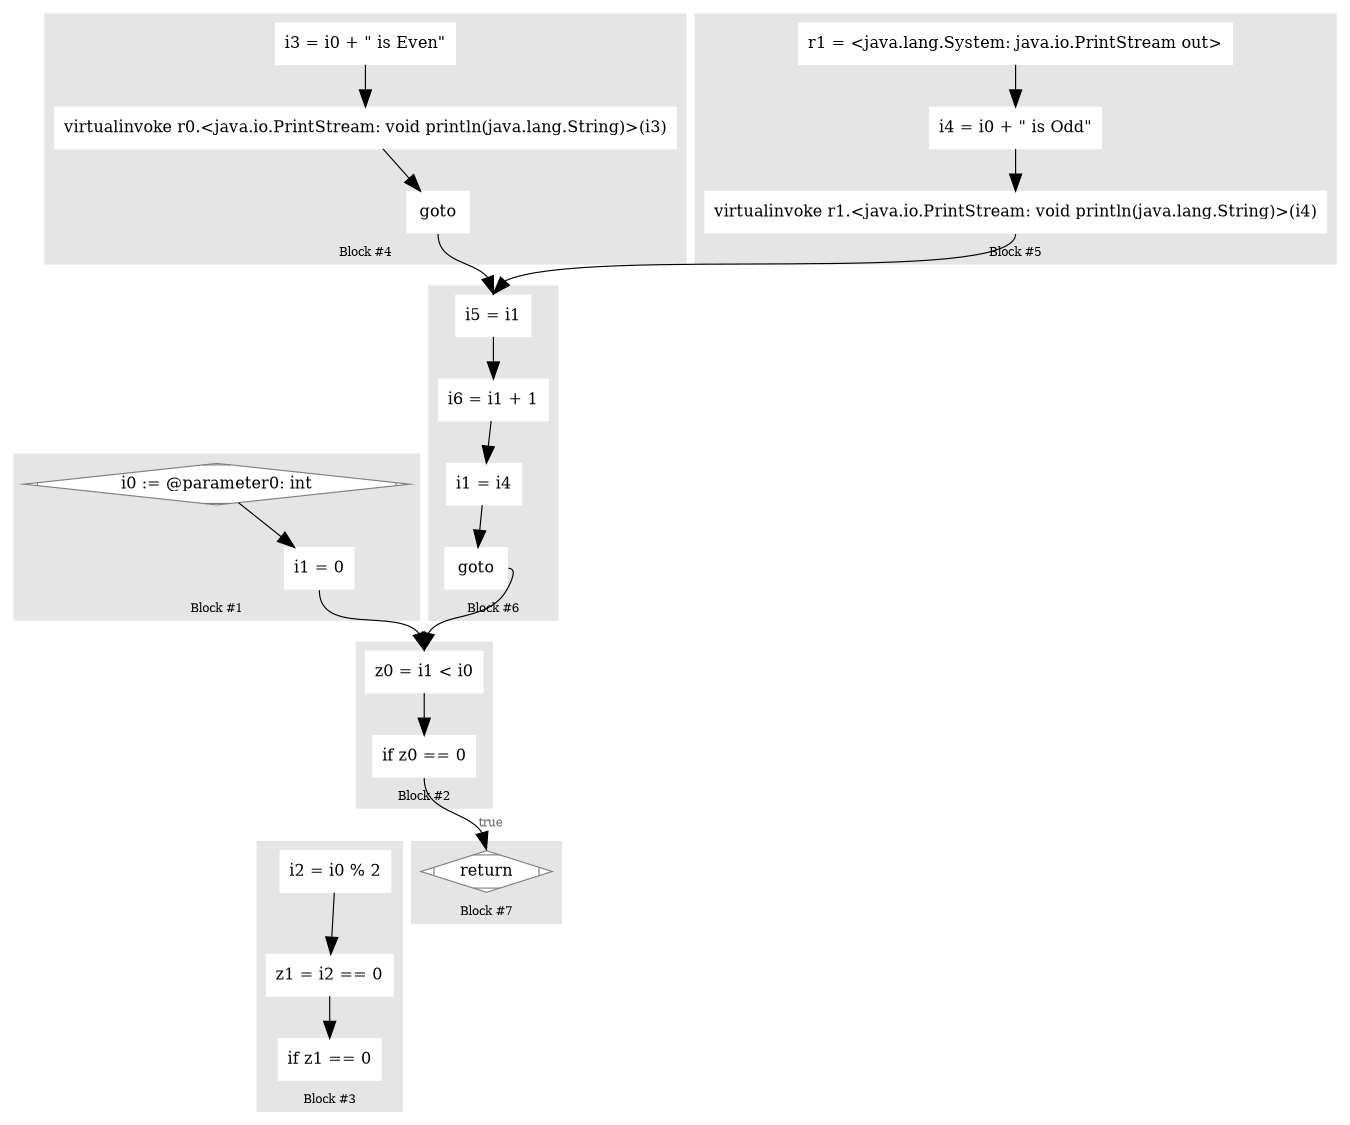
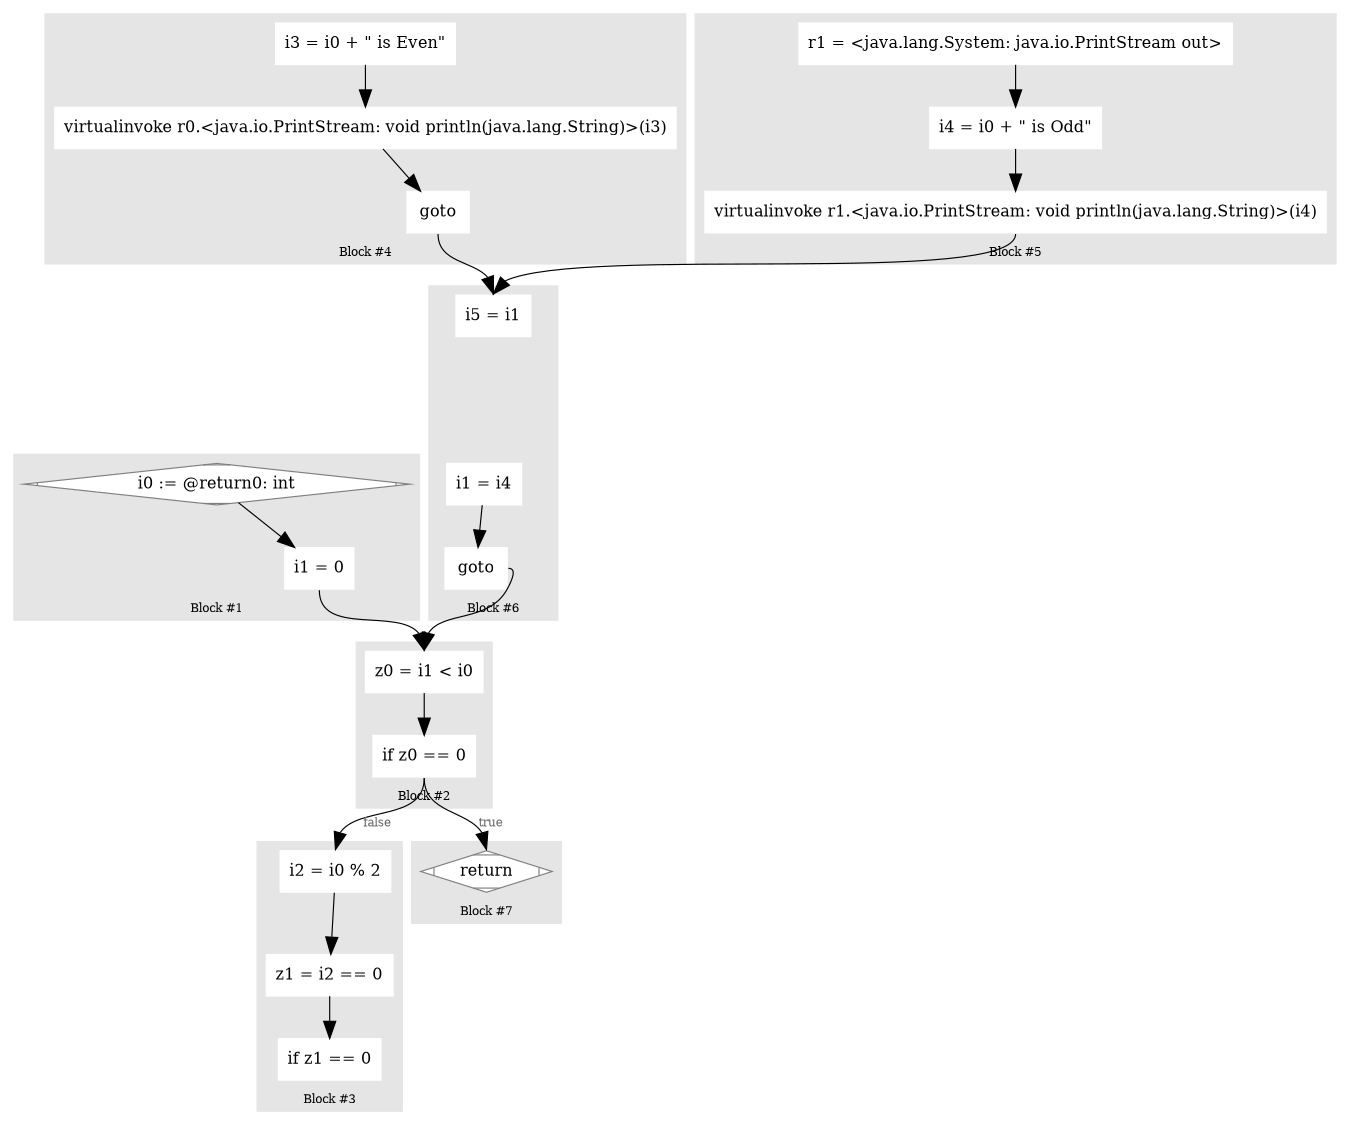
node "i6 = i1 + 1": removed
node "i0 := @parameter0: int": label "i0 := @parameter0: int" -> "i0 := @return0: int"
edge "if z0 == 0" -> "i2 = i0 % 2": added, label "false"
